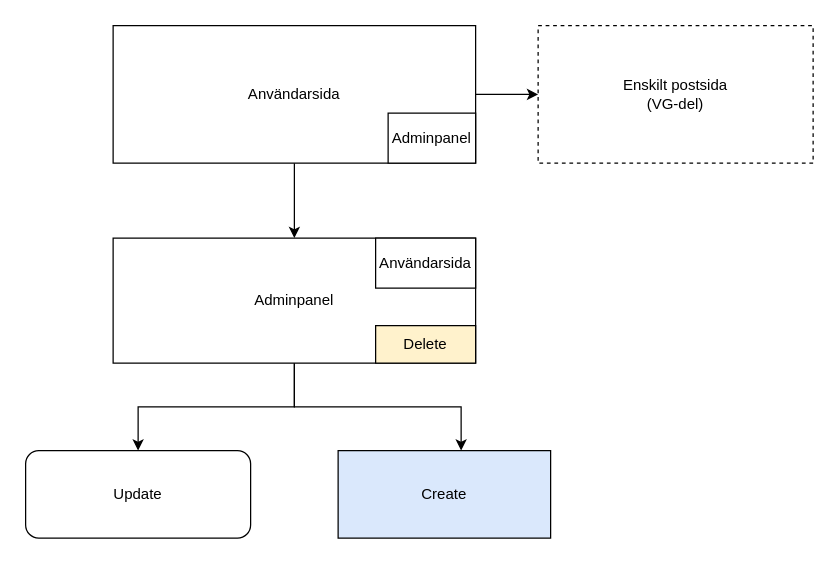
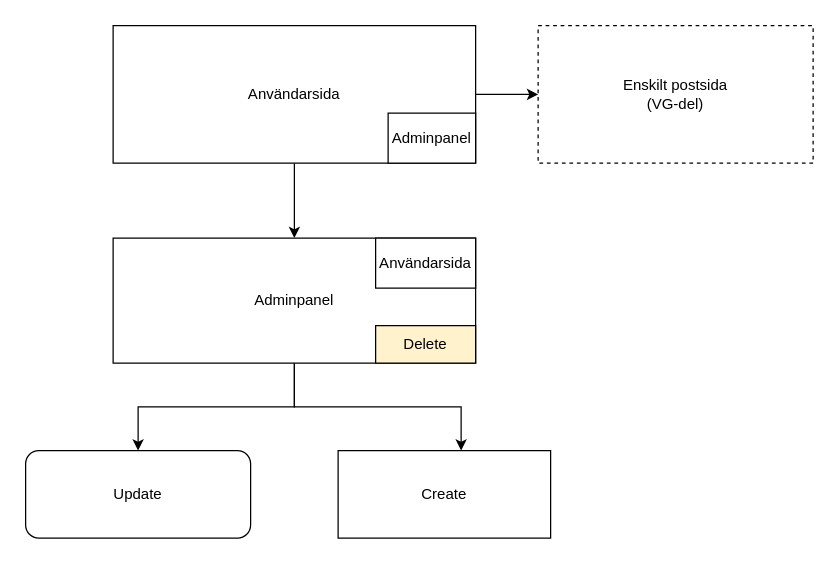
node "Create": fillcolor #dae8fc -> #ffffff
